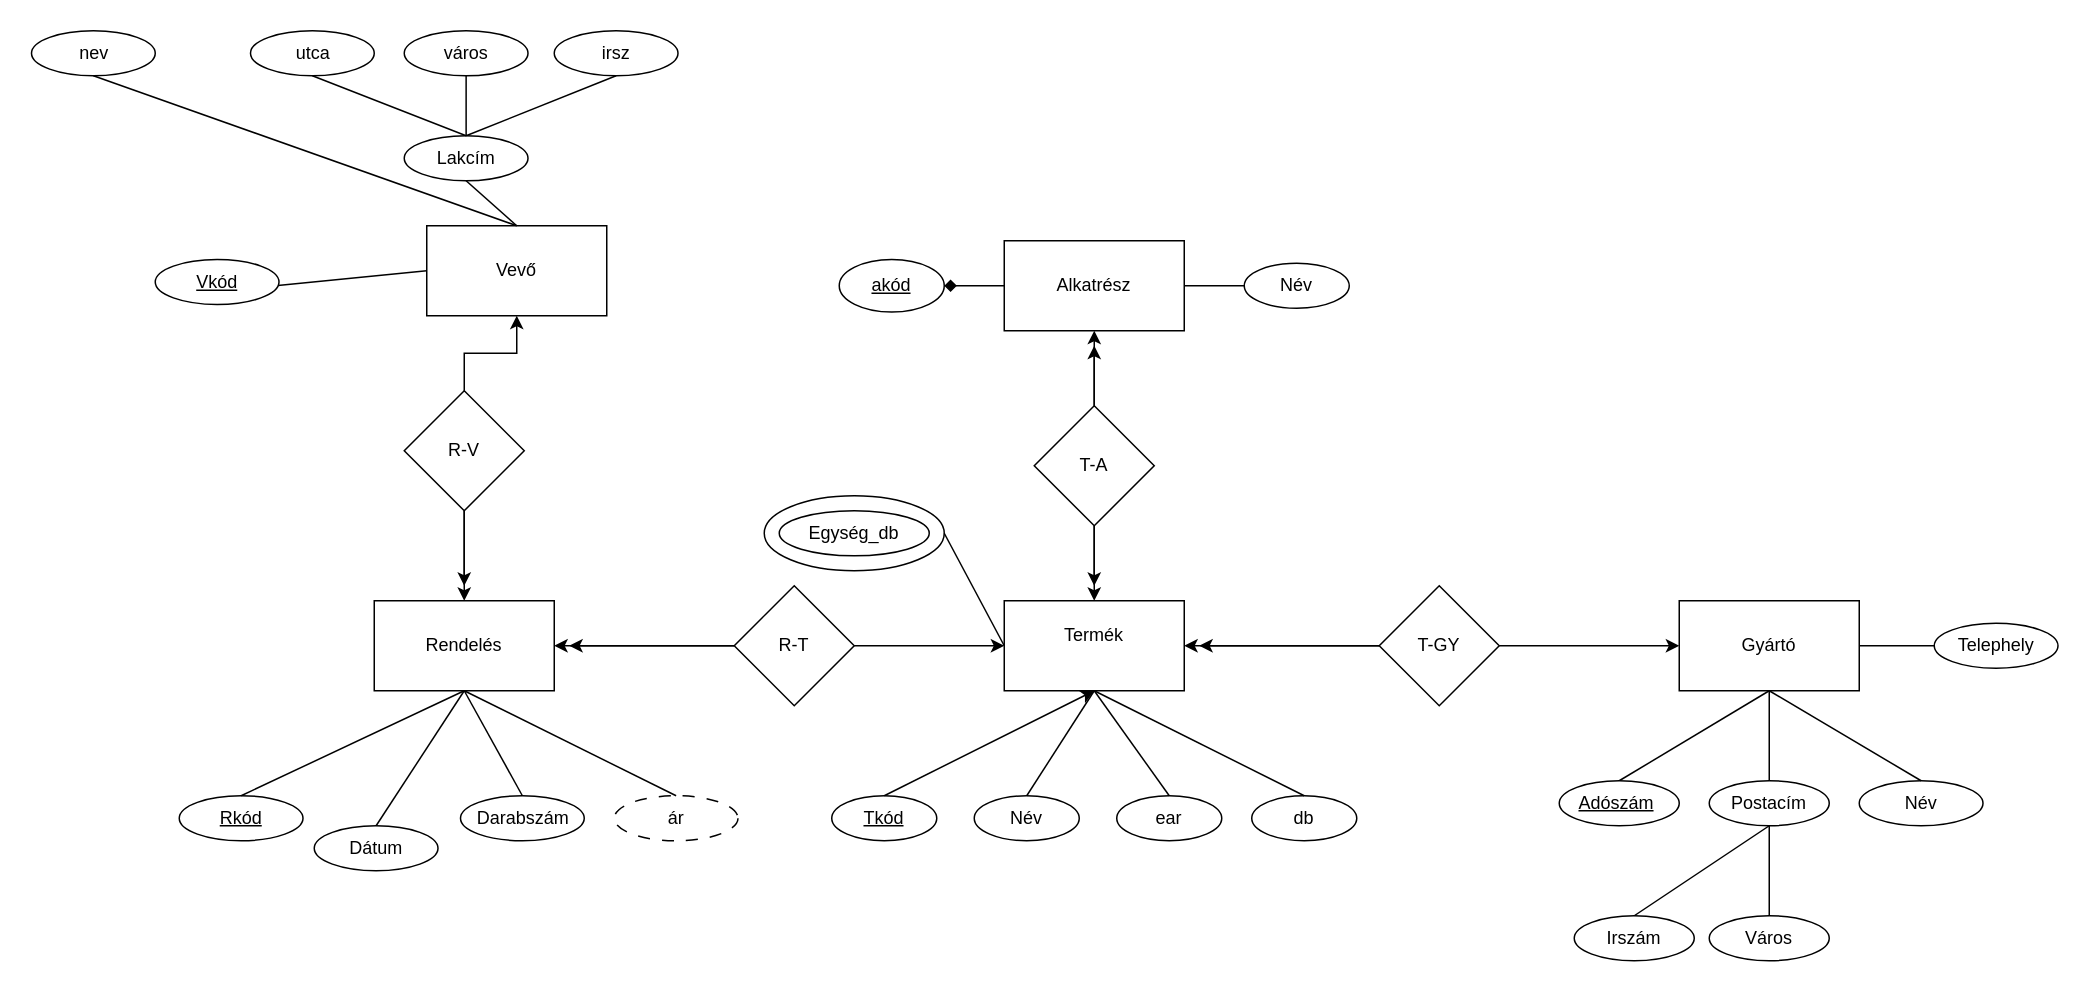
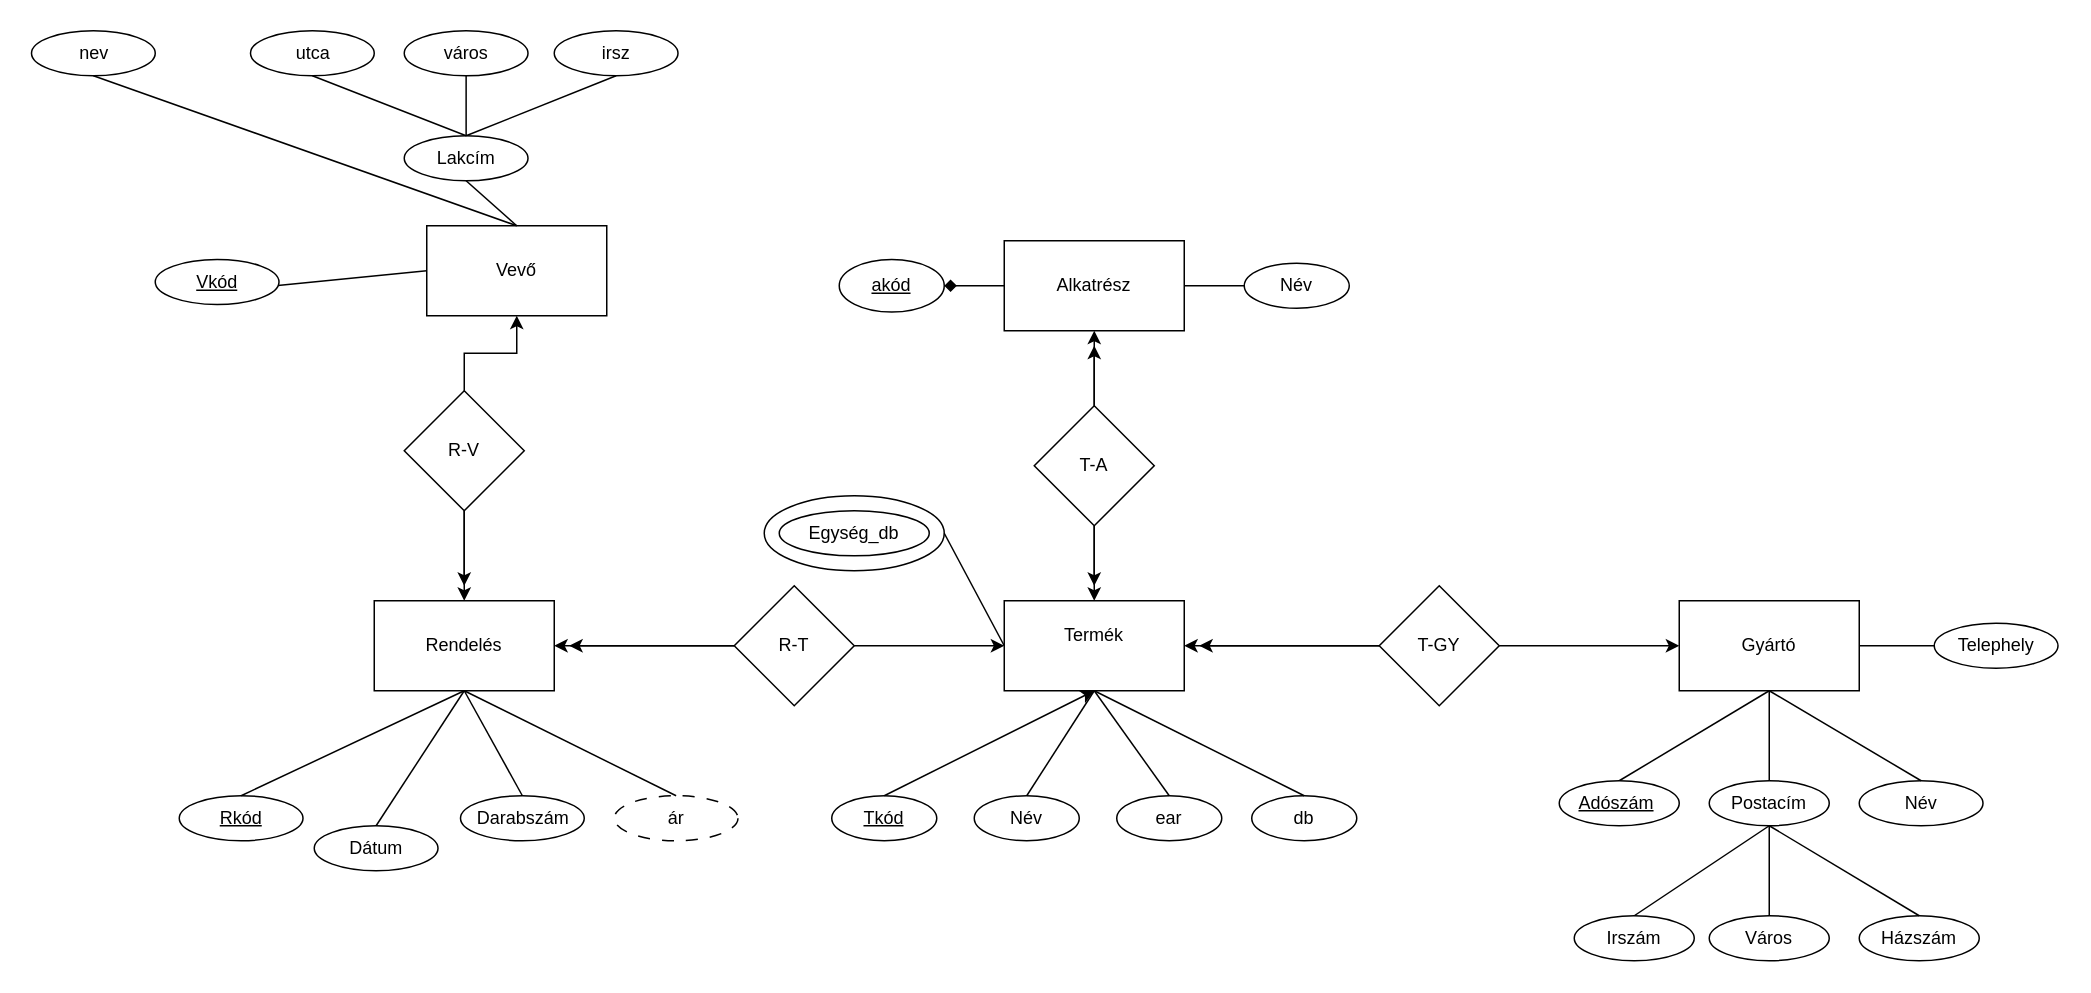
edge "Postacím" -- "Házszám": added
node "Házszám": added
